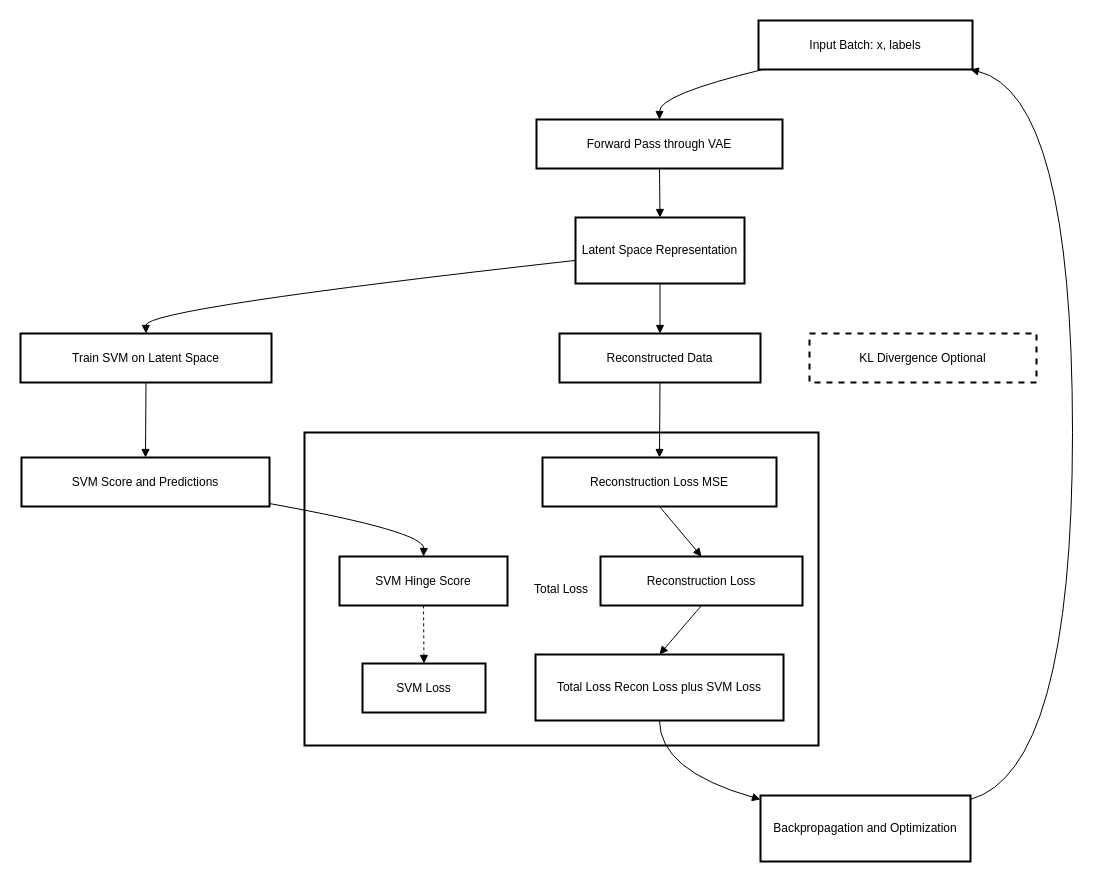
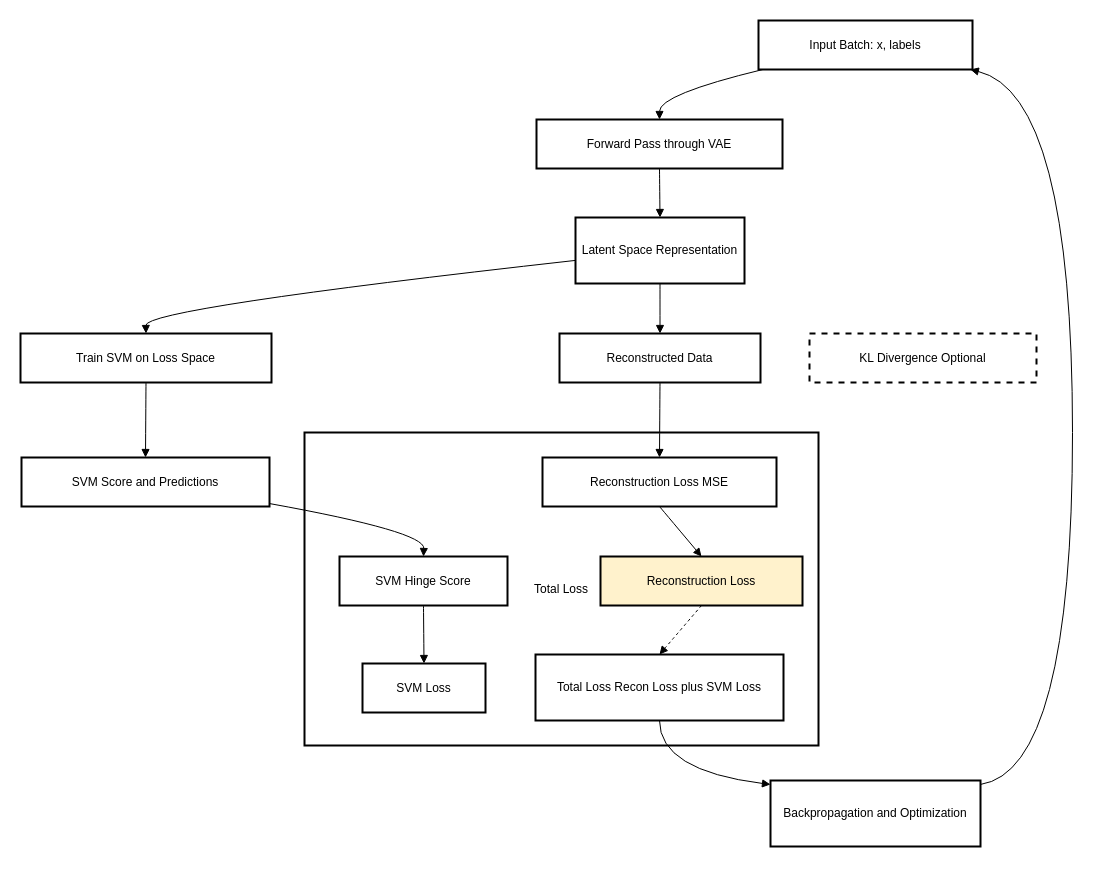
node "Train SVM on Latent Space": label "Train SVM on Latent Space" -> "Train SVM on Loss Space"
node "Reconstruction Loss": fillcolor #ffffff -> #fff2cc
edge "Reconstruction Loss" -> "Total Loss Recon Loss plus SVM Loss": style solid -> dashed
edge "SVM Hinge Score" -> "SVM Loss": style dashed -> solid
node "Backpropagation and Optimization": moved (866, 829) -> (876, 814)
